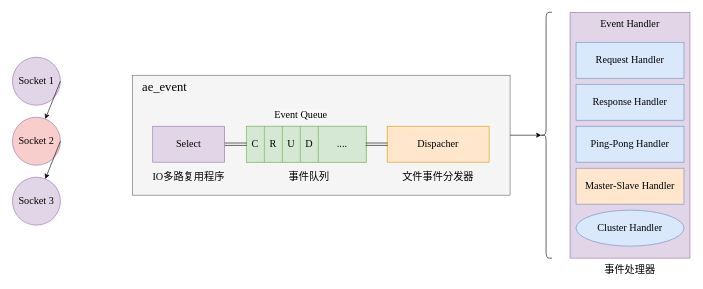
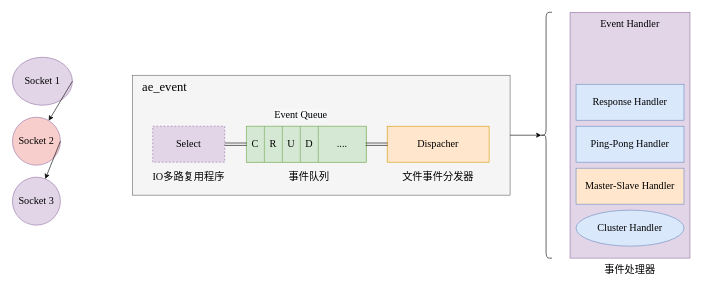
node "Request Handler": removed
node "Socket 1": size 48x48 -> 60x48
node "Select": style solid -> dashed
